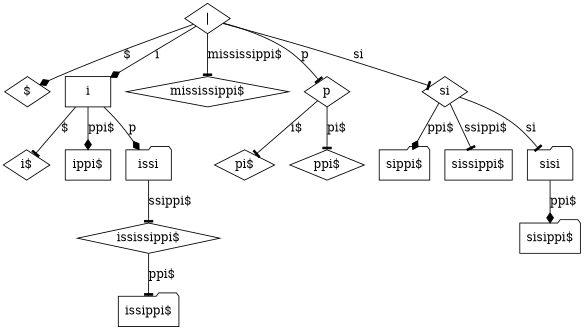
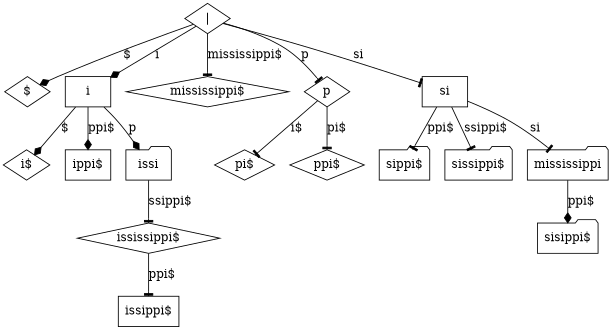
node "si": shape diamond -> box
edge "si" -> "sippi$": arrowhead diamond -> tee
edge "i" -> "i$": arrowhead tee -> diamond
node "sissippi$": shape box -> folder
node "sisi": label "sisi" -> "mississippi"
node "issippi$": shape folder -> box
